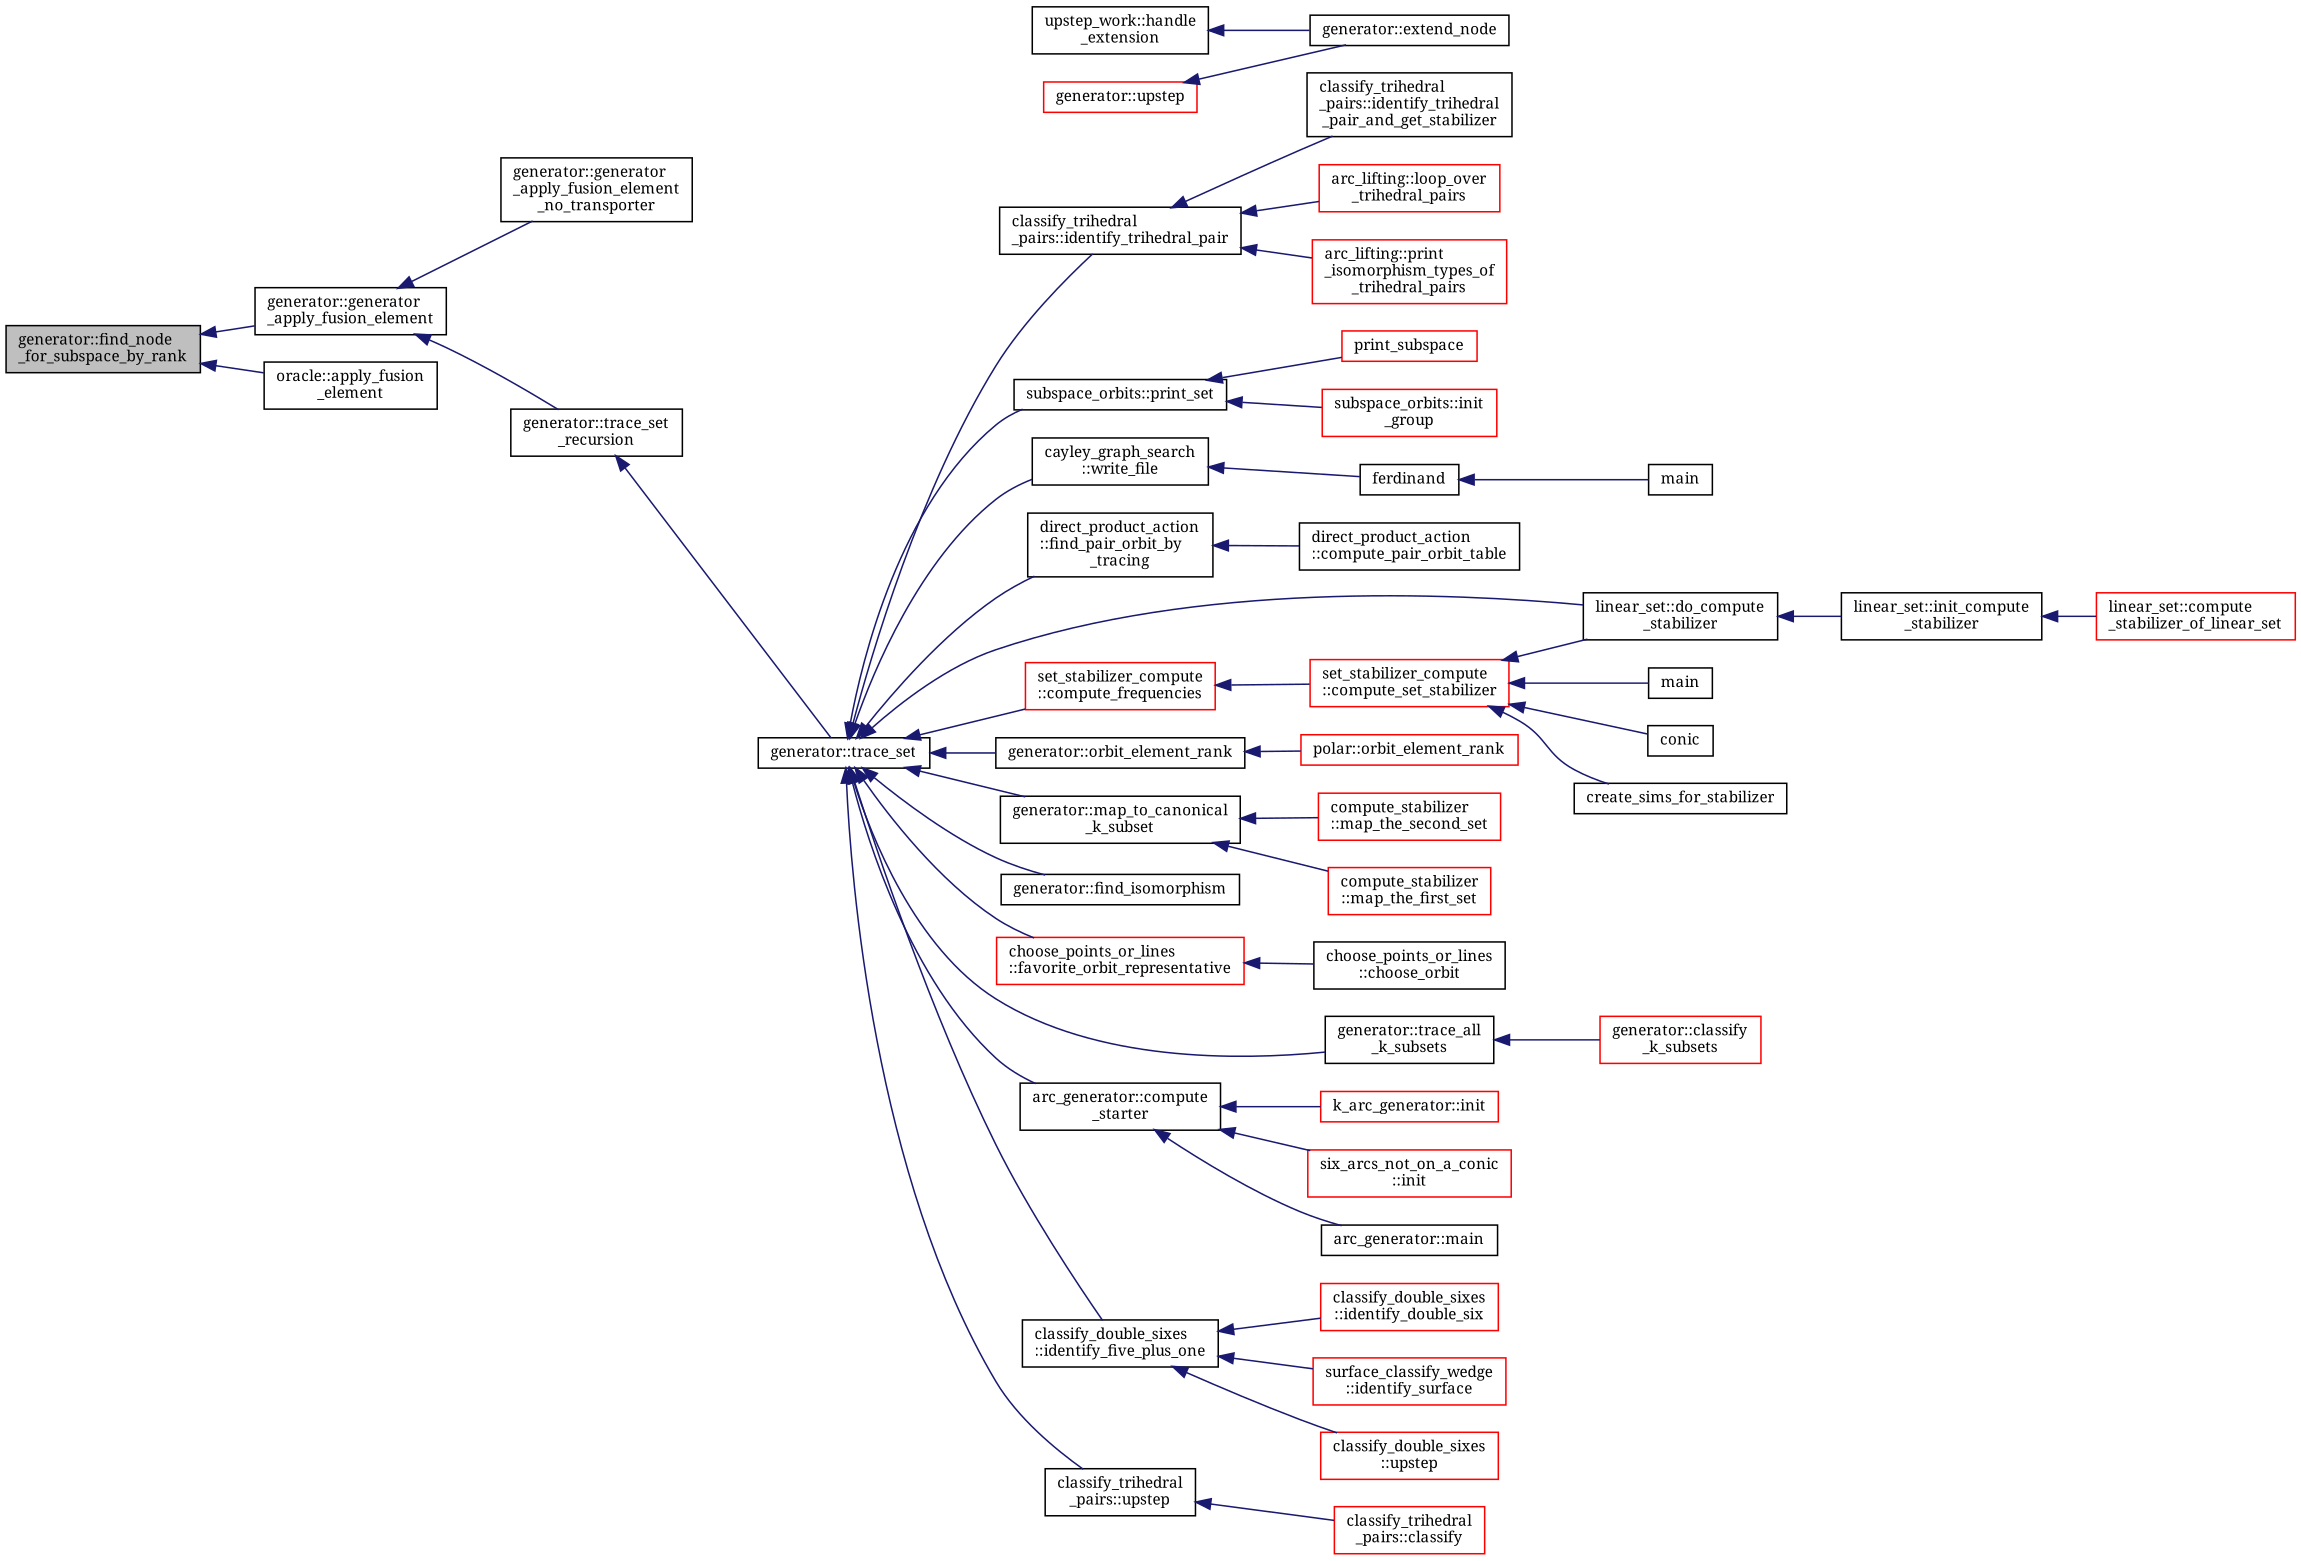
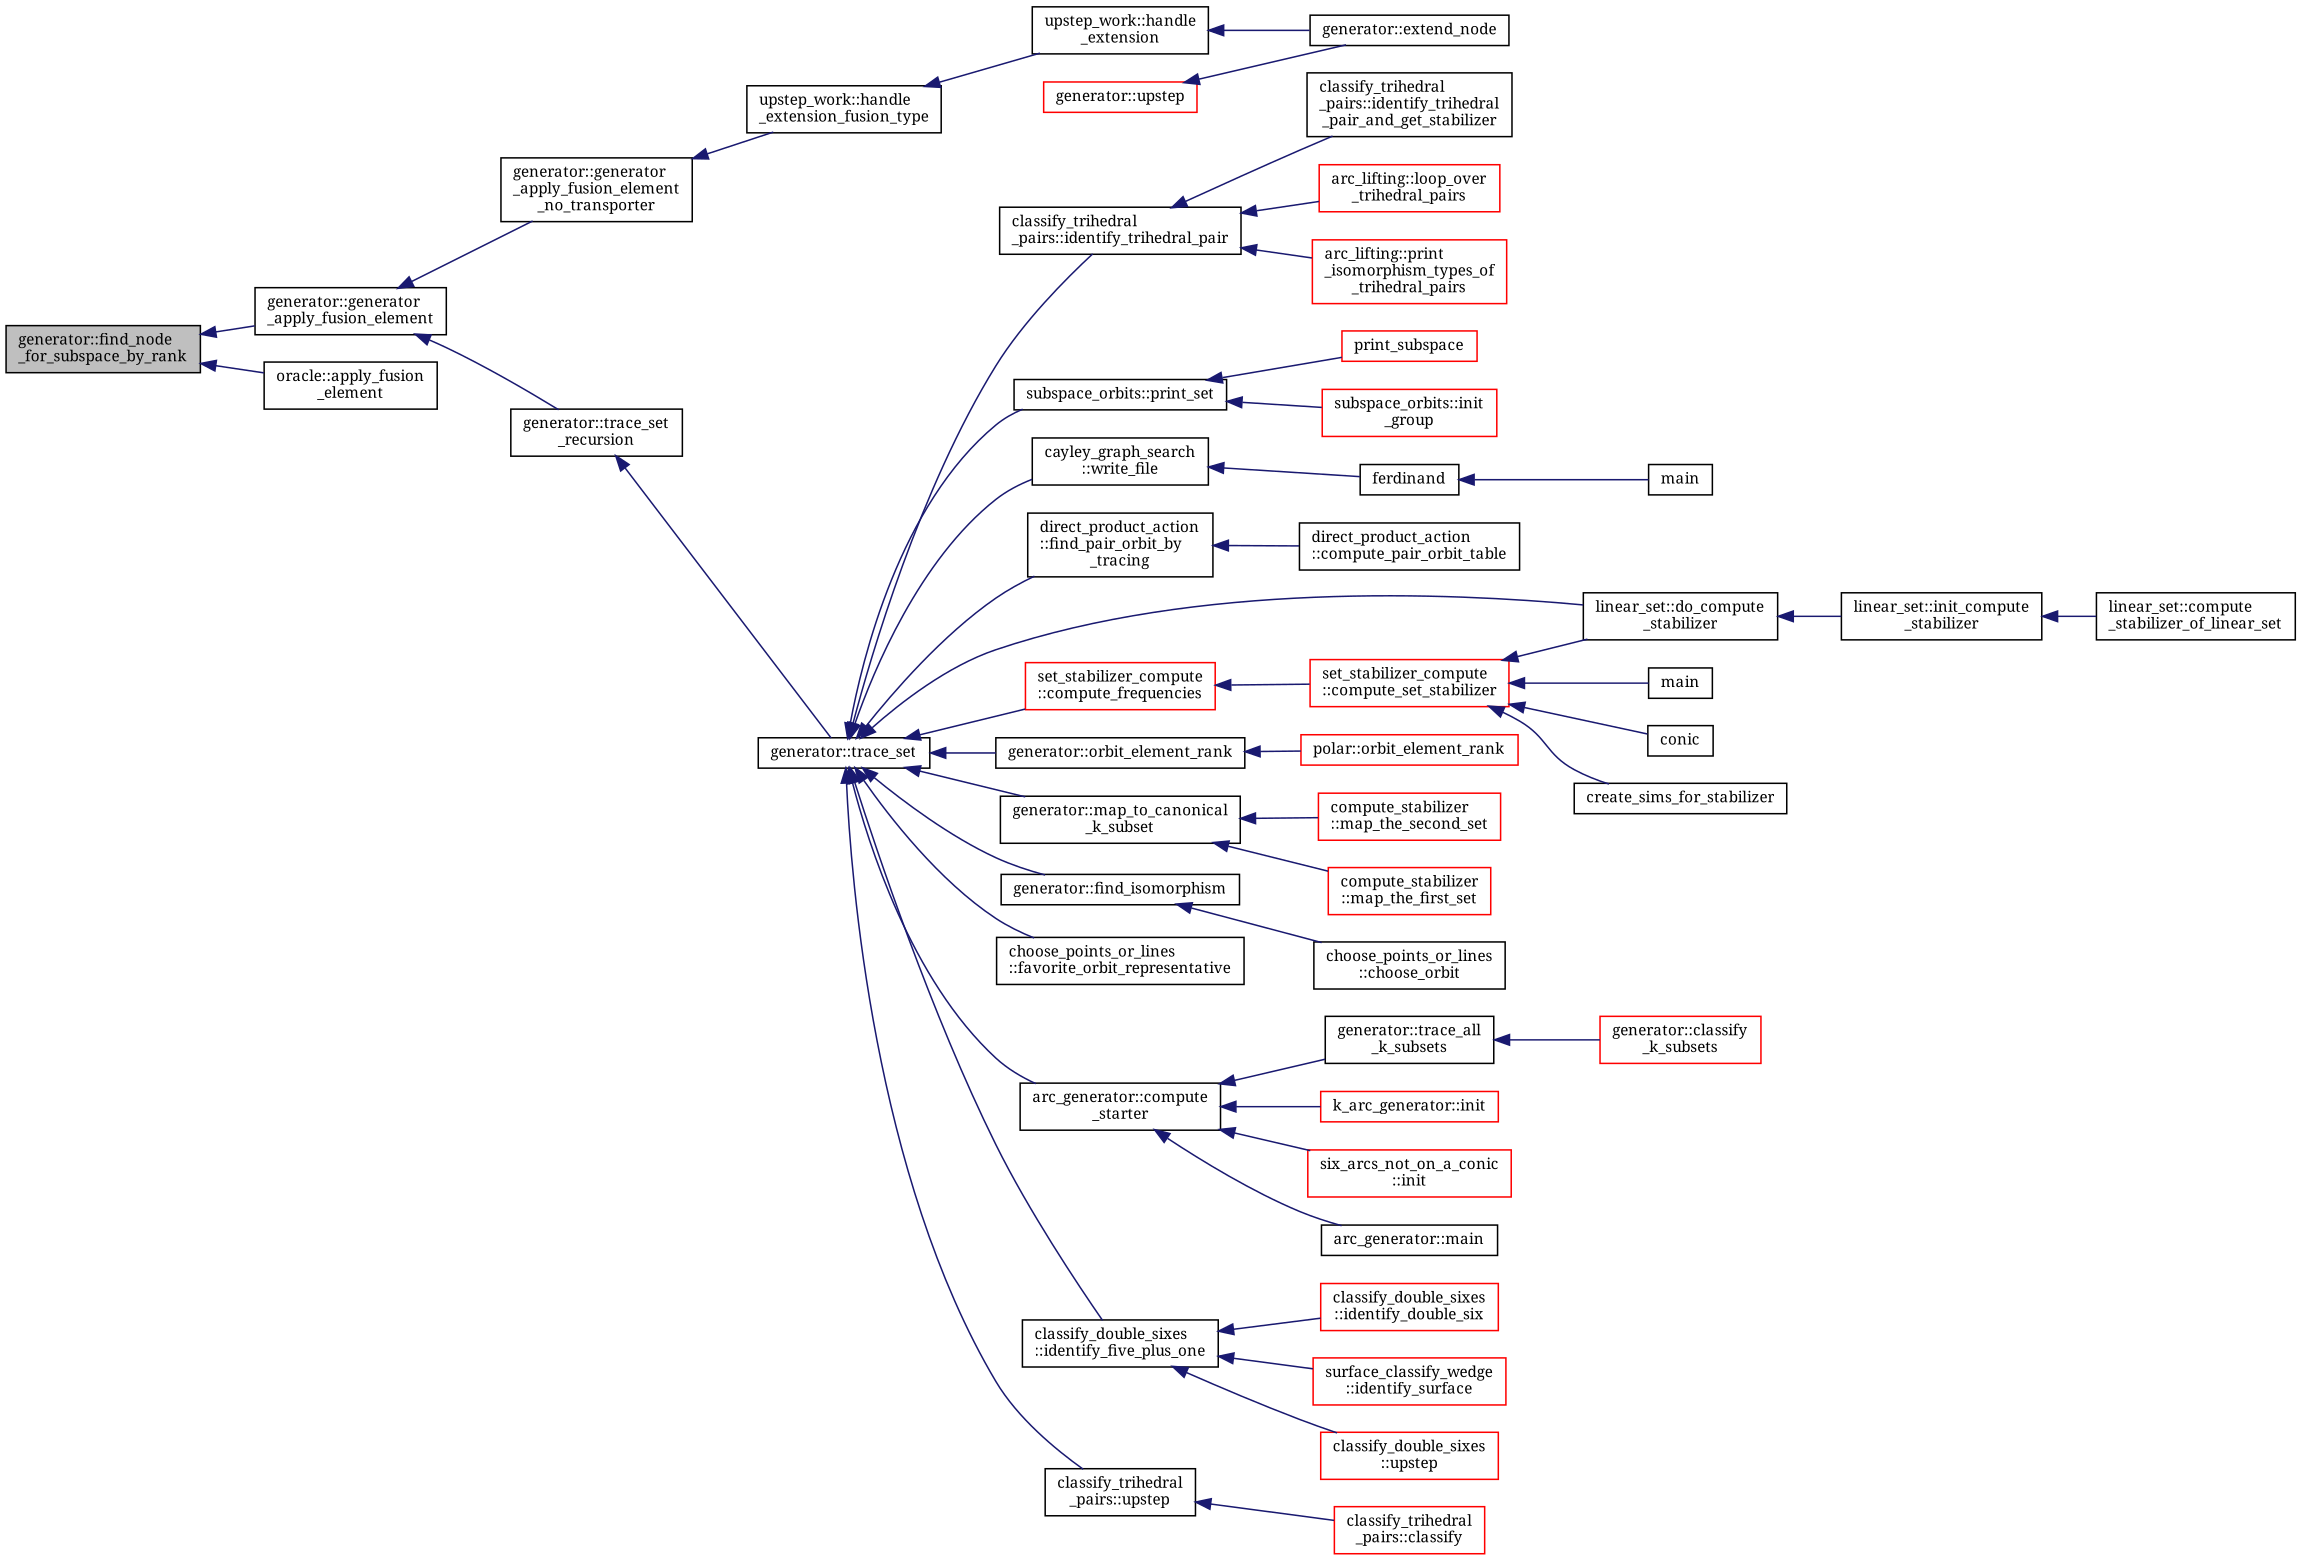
node "upstep_work::handle _extension_fusion_type": added
node "linear_set::compute _stabilizer_of_linear_set": color red -> black
node "choose_points_or_lines ::favorite_orbit_representative": color red -> black
edge "choose_points_or_lines ::choose_orbit" -> "choose_points_or_lines ::favorite_orbit_representative": now "choose_points_or_lines ::choose_orbit" -> "generator::find_isomorphism"
edge "generator::trace_all _k_subsets" -> "generator::trace_set": now "generator::trace_all _k_subsets" -> "arc_generator::compute _starter"
